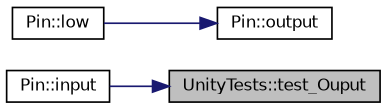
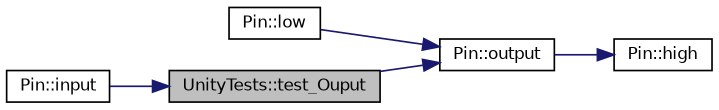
node "Pin::high": added
edge "UnityTests::test_Ouput" -> "Pin::output": added
